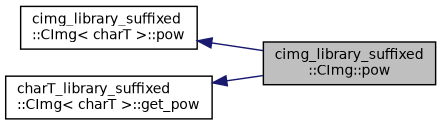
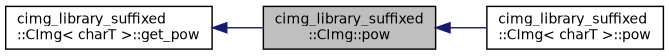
edge "cimg_library_suffixed ::CImg::pow" -> "cimg_library_suffixed ::CImg< charT >::pow": reversed
node "charT_library_suffixed ::CImg< charT >::get_pow": label "charT_library_suffixed ::CImg< charT >::get_pow" -> "cimg_library_suffixed ::CImg< charT >::get_pow"
